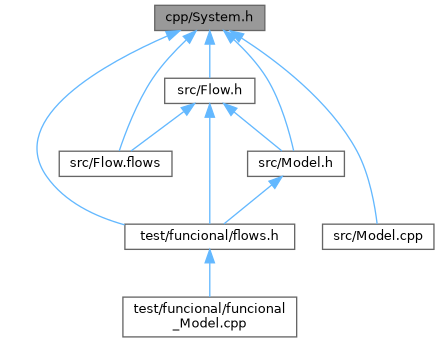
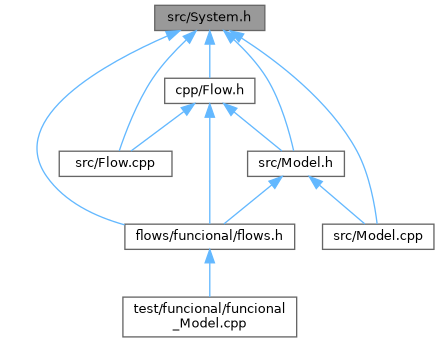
node "cpp/System.h": label "cpp/System.h" -> "src/System.h"
node "src/Flow.h": label "src/Flow.h" -> "cpp/Flow.h"
node "src/Flow.flows": label "src/Flow.flows" -> "src/Flow.cpp"
edge "src/Model.cpp" -> "src/Model.h": added
node "test/funcional/flows.h": label "test/funcional/flows.h" -> "flows/funcional/flows.h"
